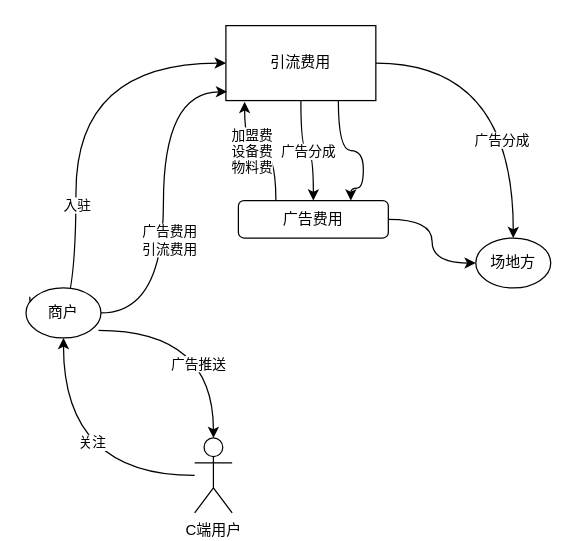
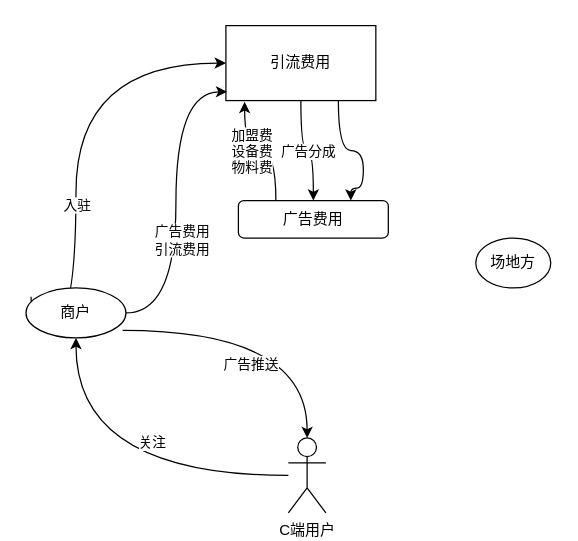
edge "引流费用" -> "场地方": removed, label "广告分成"
edge "广告费用" -> "场地方": removed
node "商户": size 75x50 -> 100x50
node "C端用户": moved (213, 476) -> (307, 476)
